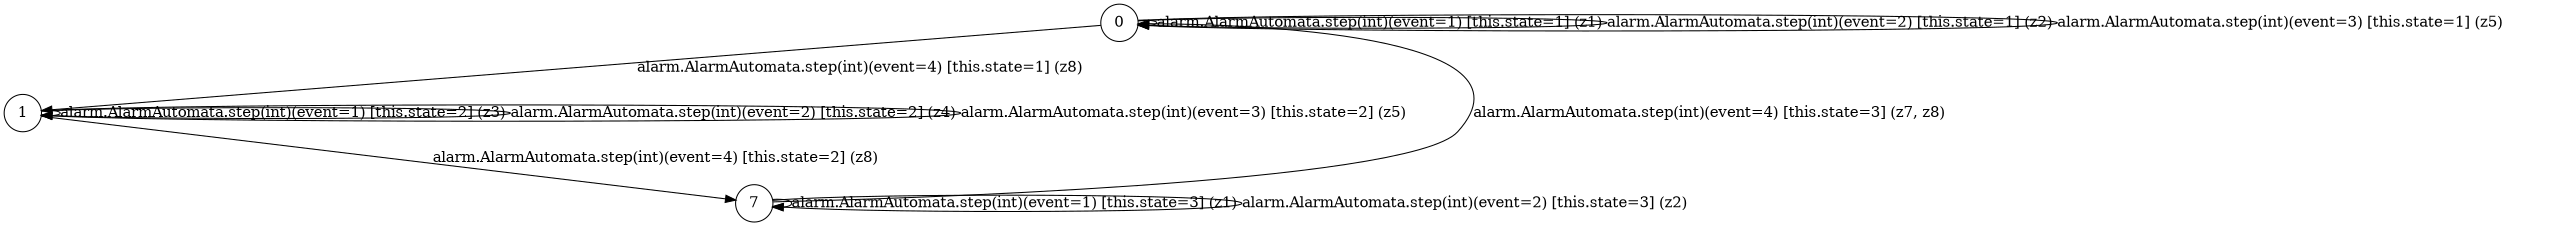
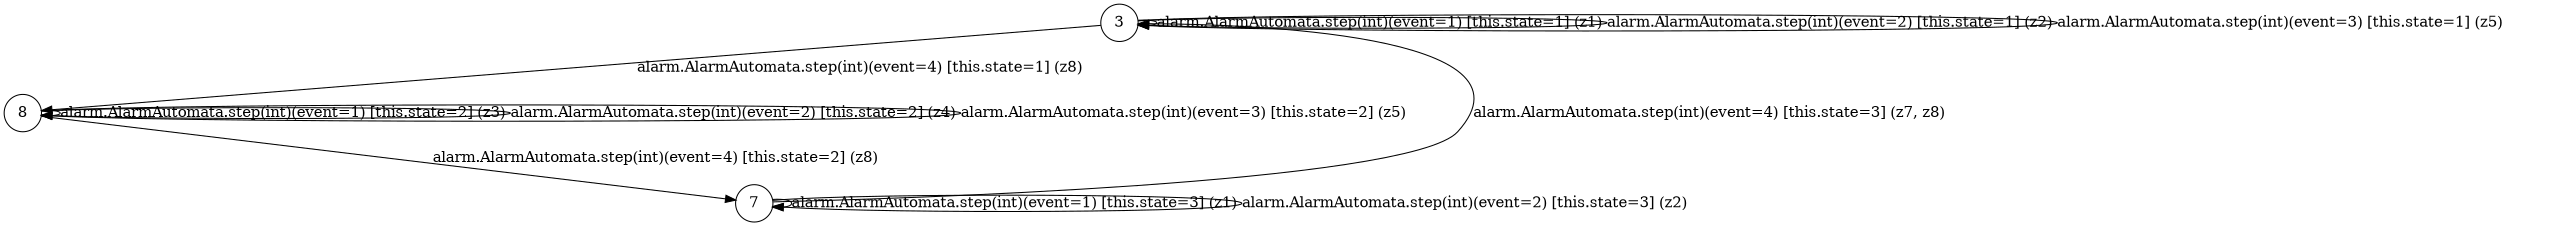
node "0": label "0" -> "3"
node "1": label "1" -> "8"
